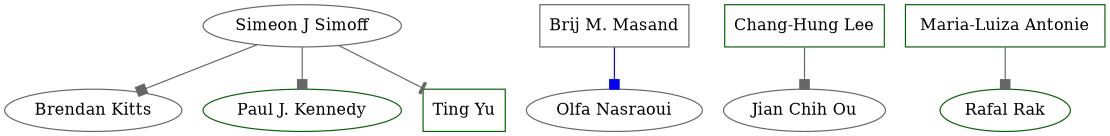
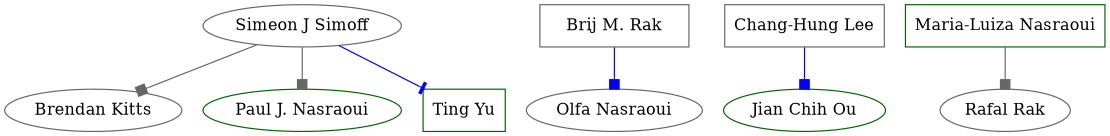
node "Brij M. Masand": label "Brij M. Masand" -> "Brij M. Rak"
node "Chang-Hung Lee": color darkgreen -> gray40
node "Maria-Luiza Antonie": label "Maria-Luiza Antonie" -> "Maria-Luiza Nasraoui"
edge "Chang-Hung Lee" -> "Jian Chih Ou": color gray40 -> blue
edge "Simeon J Simoff" -> "Ting Yu": color gray40 -> blue
node "Paul J. Kennedy": label "Paul J. Kennedy" -> "Paul J. Nasraoui"
node "Jian Chih Ou": color gray40 -> darkgreen
node "Rafal Rak": color darkgreen -> gray40
